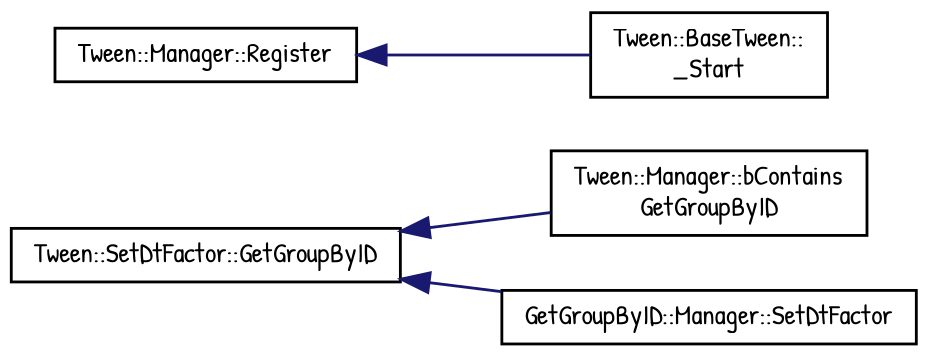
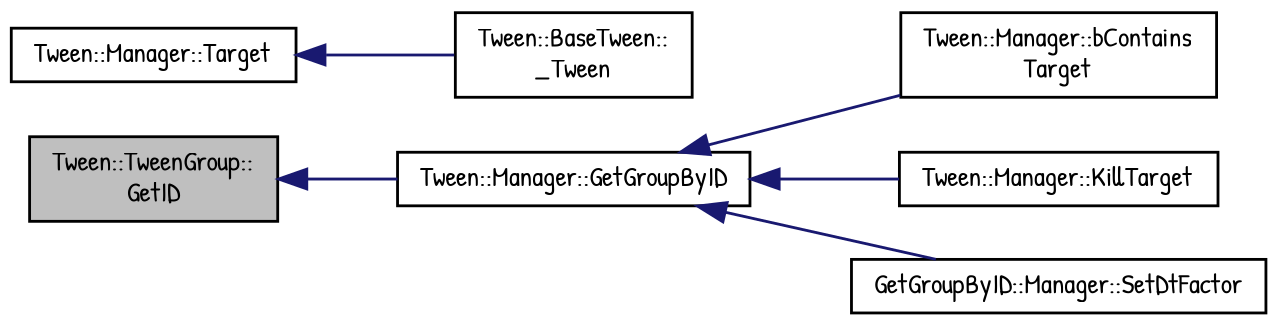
node "Tween::Manager::Register": label "Tween::Manager::Register" -> "Tween::Manager::Target"
node "Tween::BaseTween:: _Start": label "Tween::BaseTween:: _Start" -> "Tween::BaseTween:: _Tween"
node "Tween::TweenGroup:: GetID": added
node "Tween::Manager::KillTarget": added
node "Tween::Manager::bContains GetGroupByID": label "Tween::Manager::bContains GetGroupByID" -> "Tween::Manager::bContains Target"
node "Tween::SetDtFactor::GetGroupByID": label "Tween::SetDtFactor::GetGroupByID" -> "Tween::Manager::GetGroupByID"
